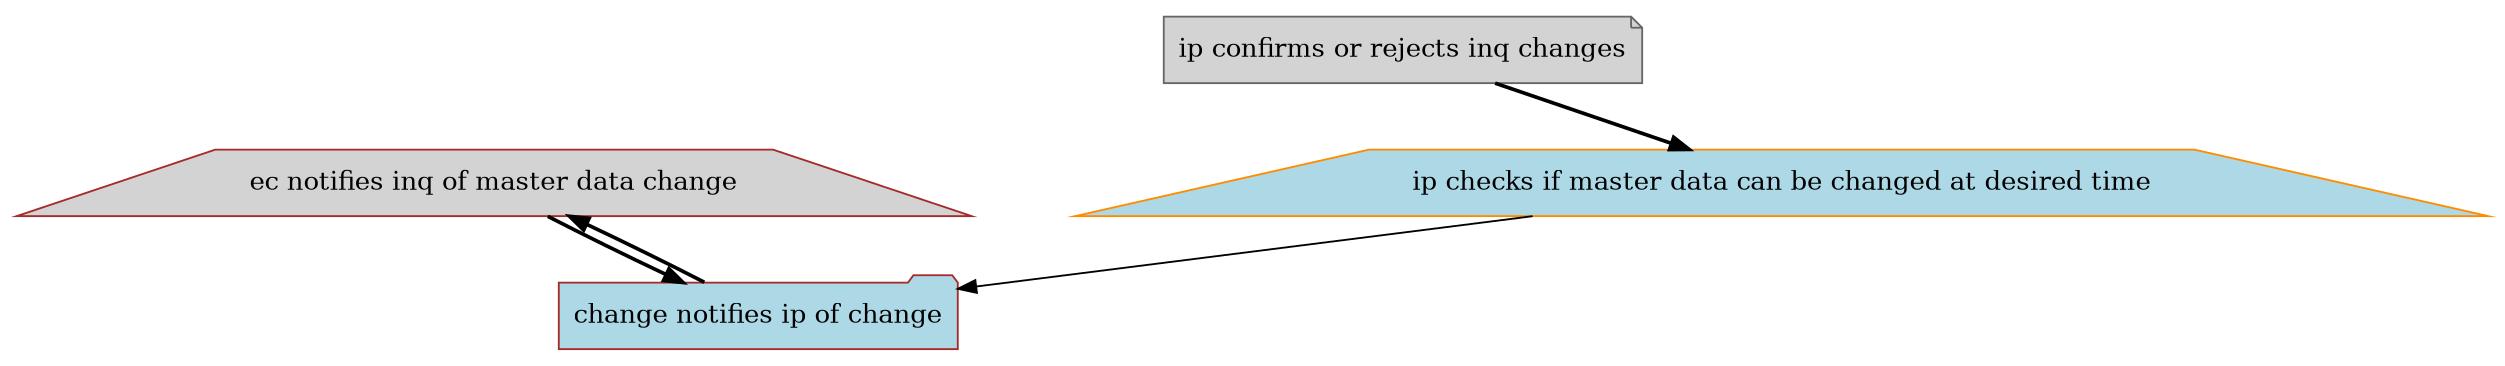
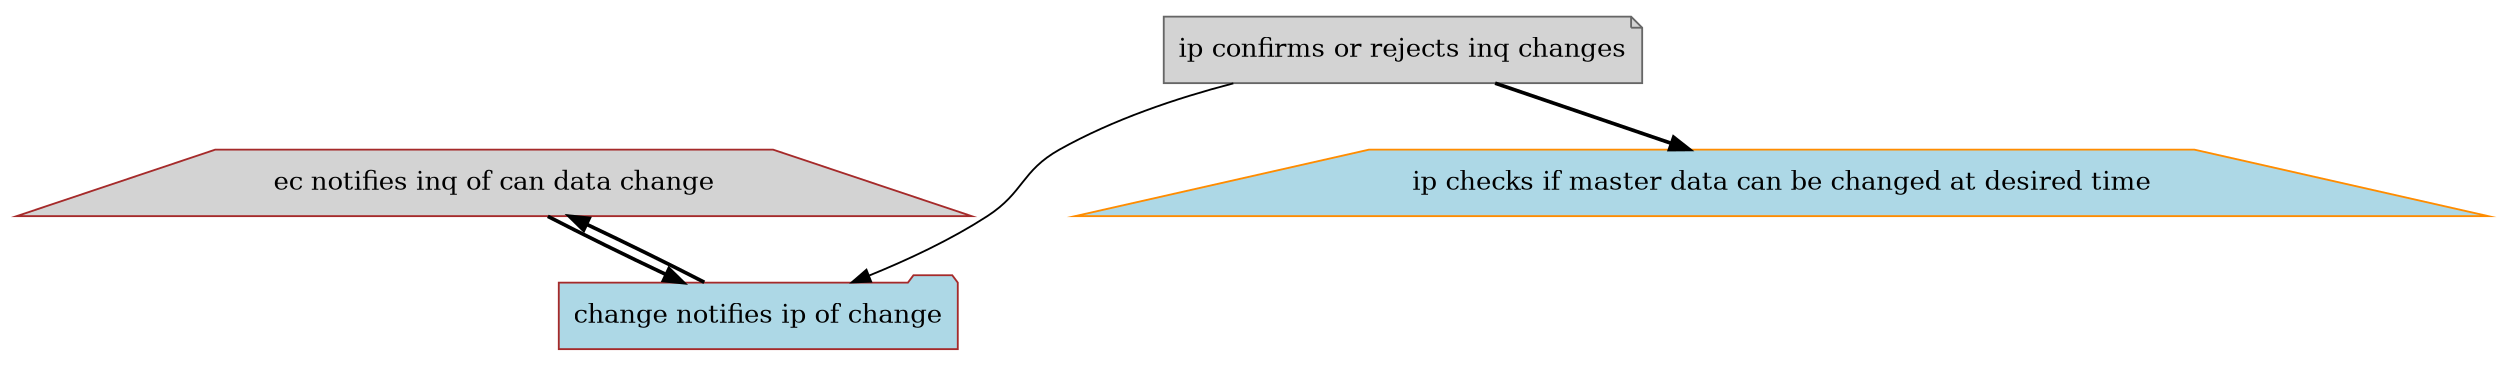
node "ec notifies inq of master data change": label "ec notifies inq of master data change" -> "ec notifies inq of can data change"
edge "ip checks if master data can be changed at desired time" -> "change notifies ip of change": now "ip confirms or rejects inq changes" -> "change notifies ip of change"
